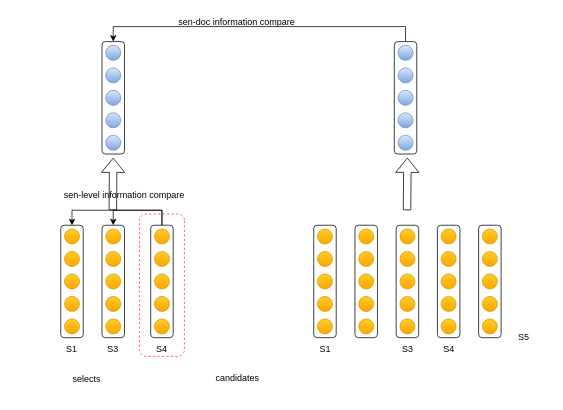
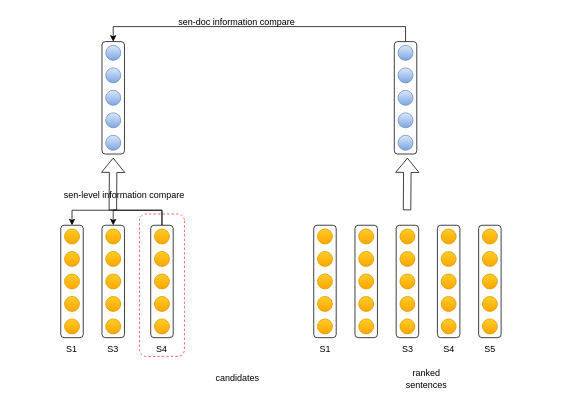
node "S5": moved (524, 338) -> (490, 349)
node "selects": removed
node "ranked sentences": added
